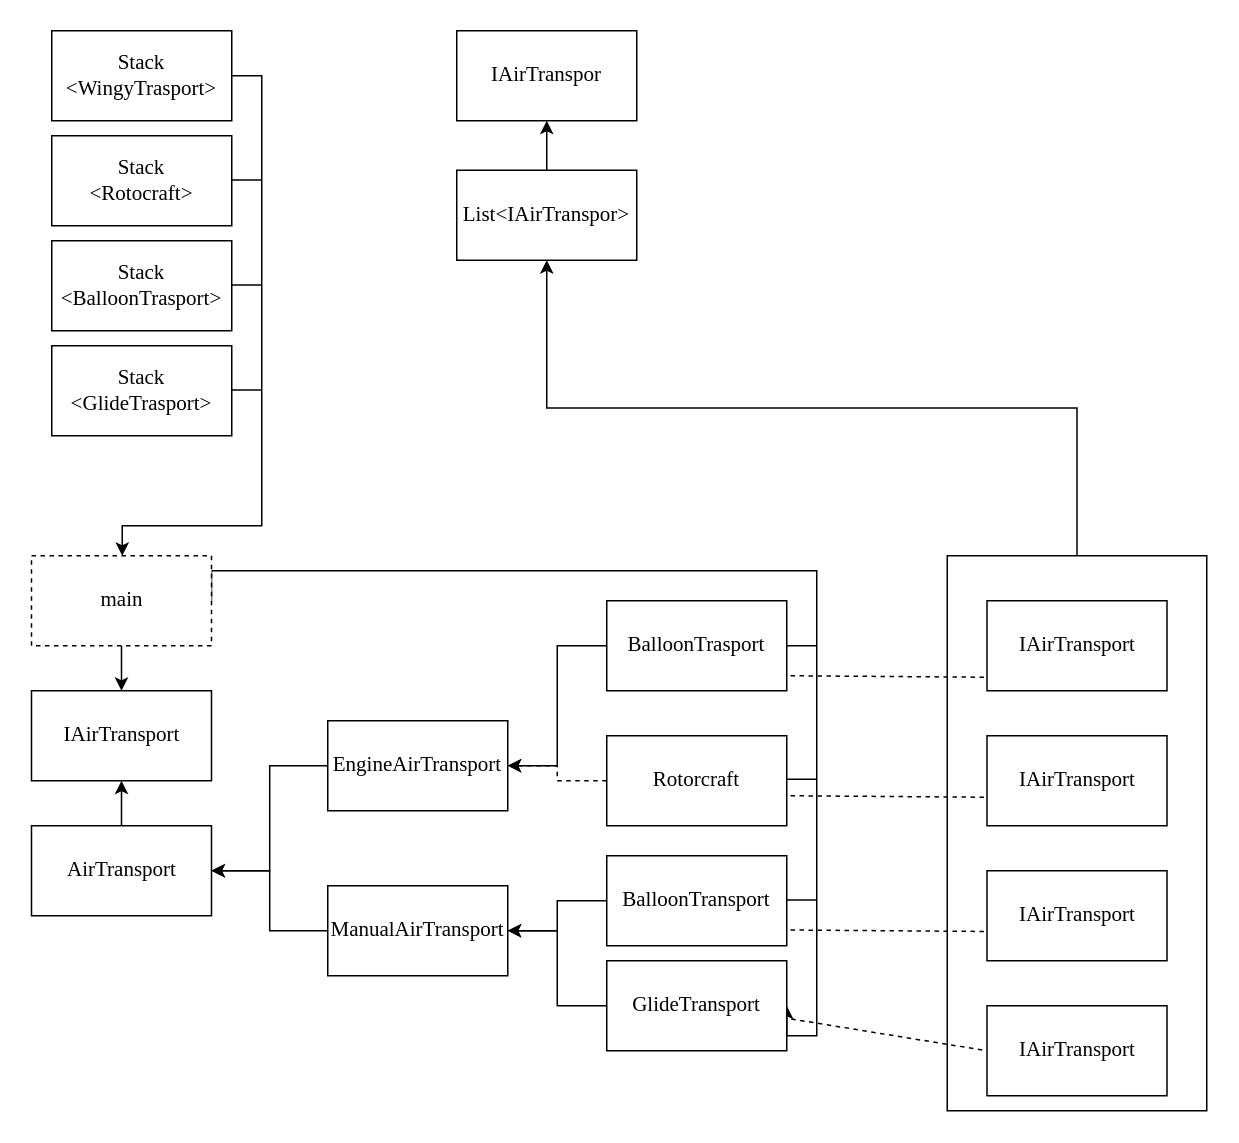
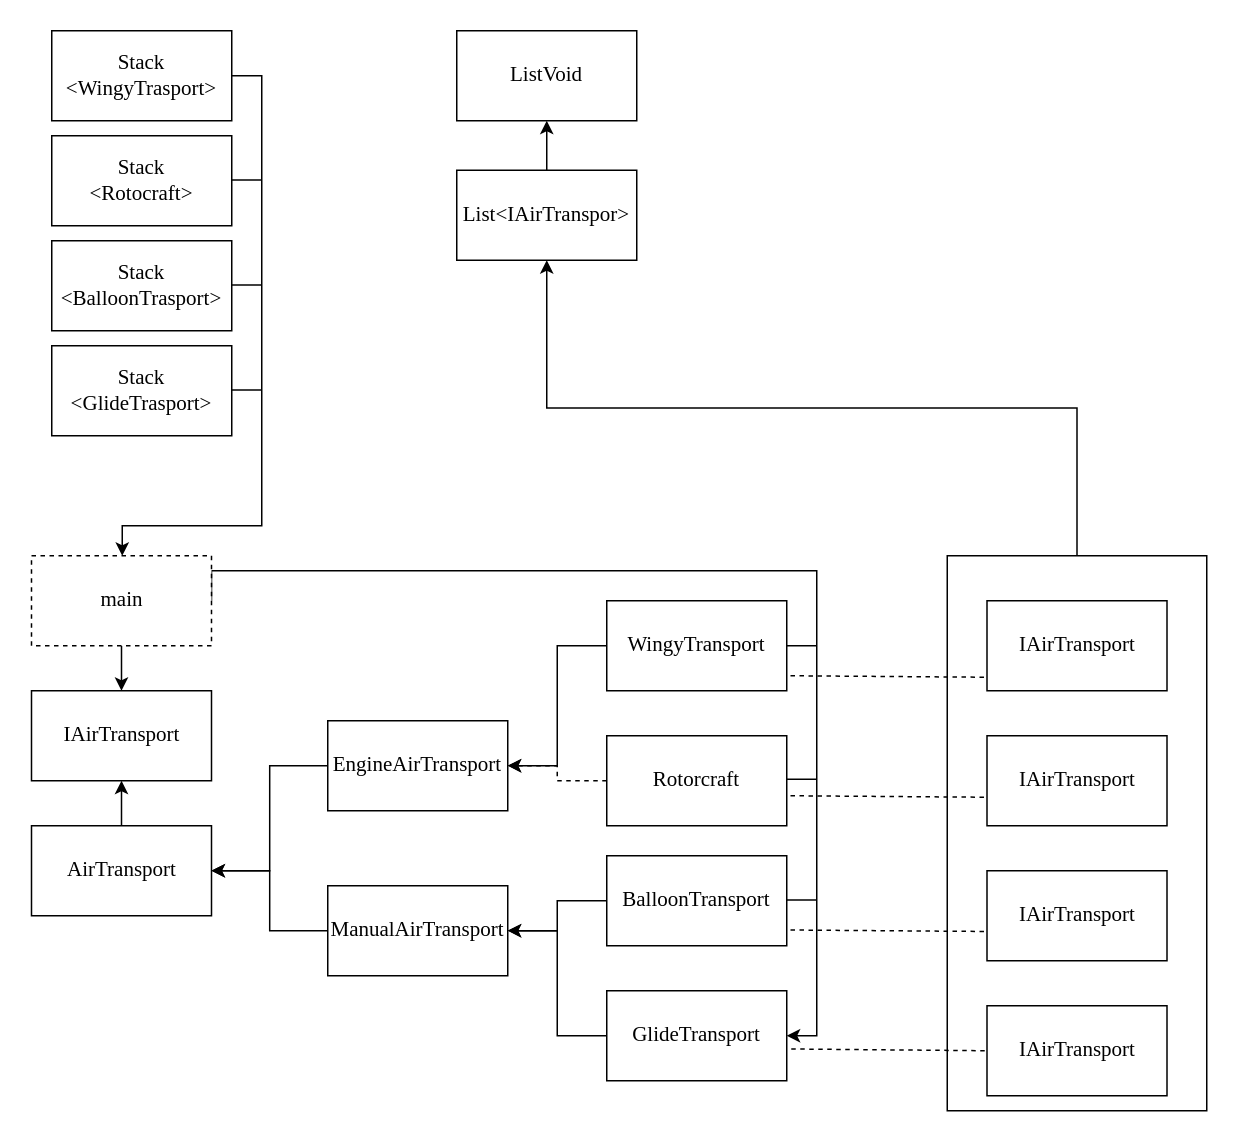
node "IAirTranspor": label "IAirTranspor" -> "ListVoid"
node "BalloonTrasport": label "BalloonTrasport" -> "WingyTransport"
node "GlideTransport": moved (697, 1006) -> (697, 1036)
